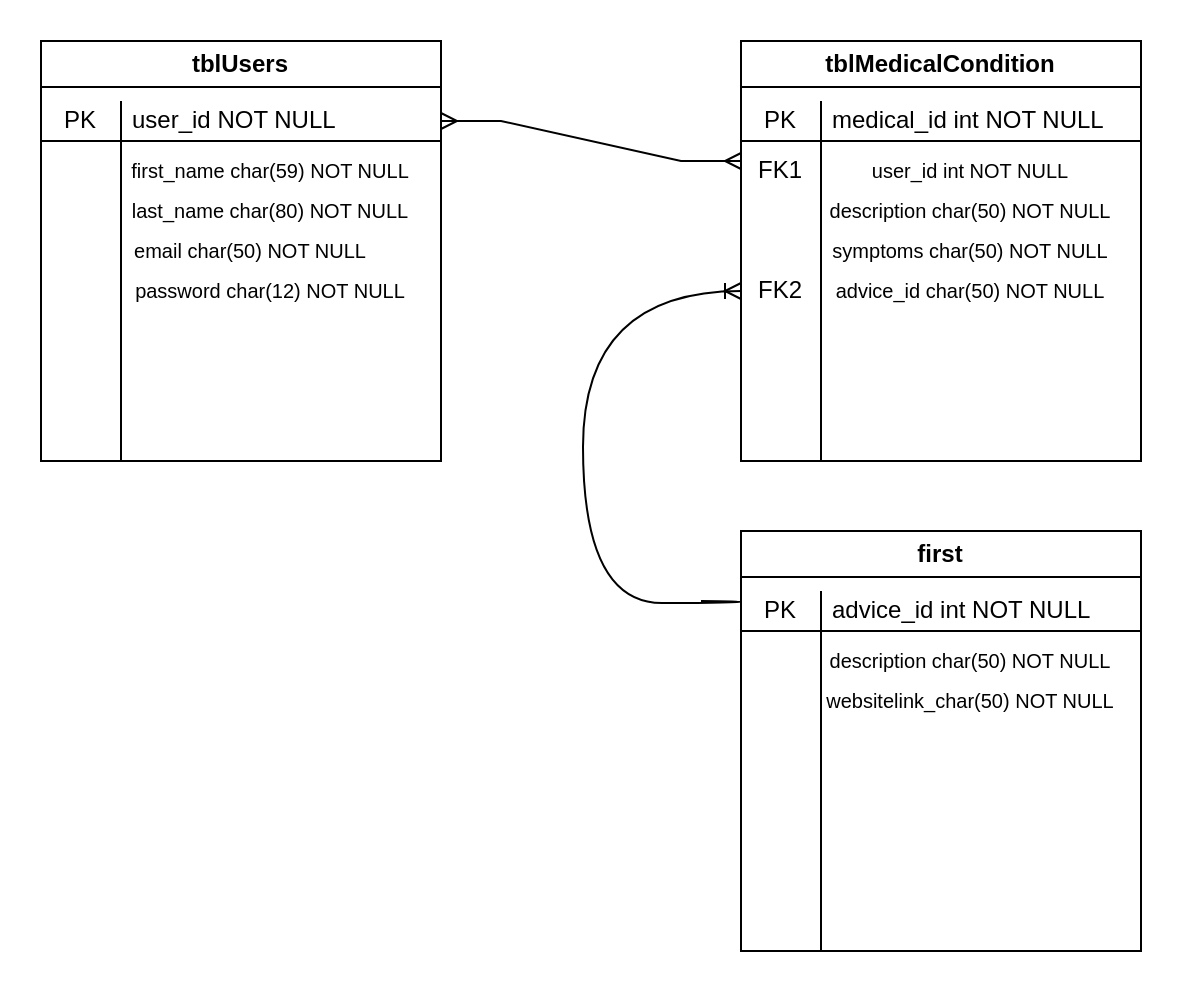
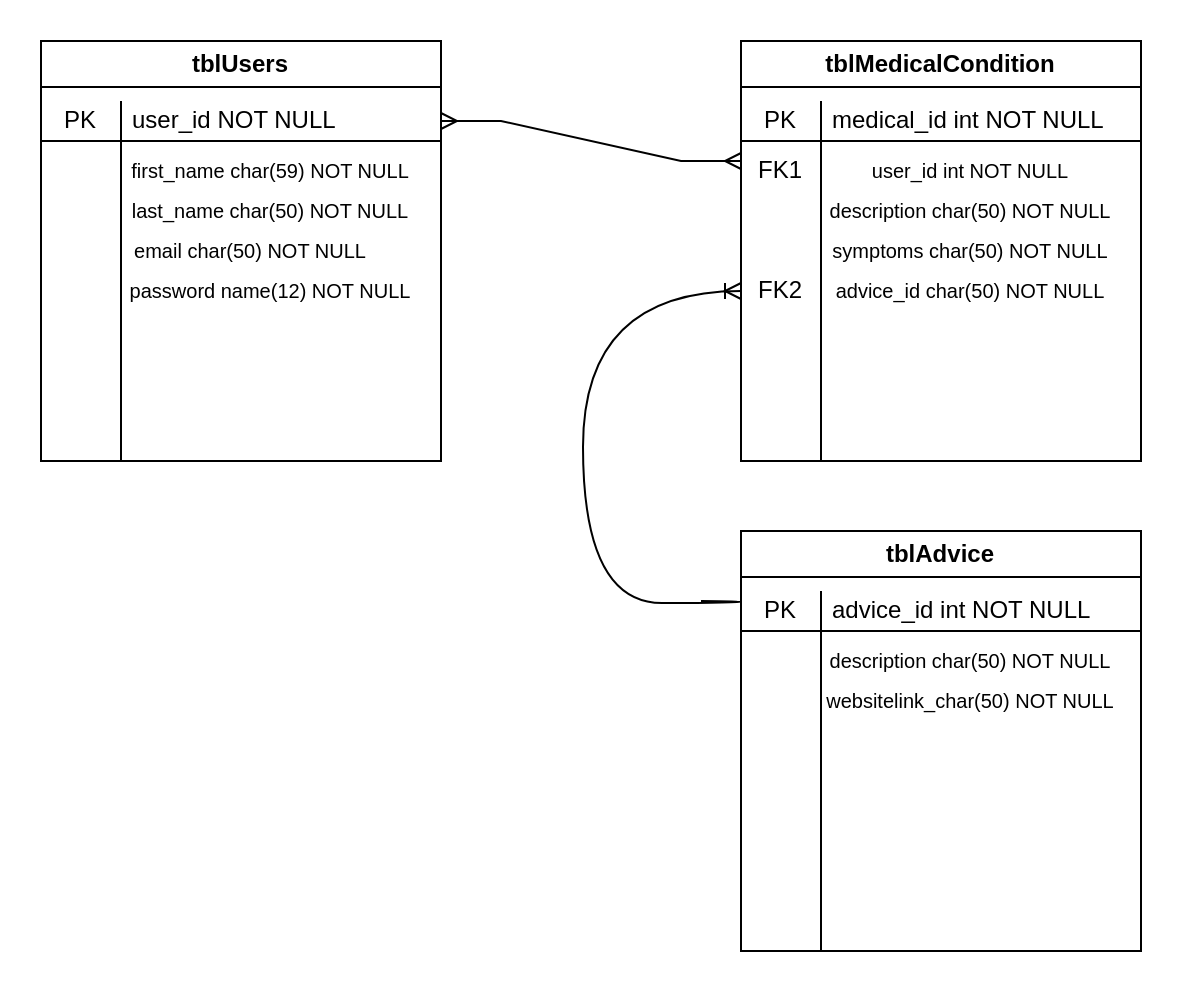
node "last_name char(80) NOT NULL": label "last_name char(80) NOT NULL" -> "last_name char(50) NOT NULL"
node "password char(12) NOT NULL": label "password char(12) NOT NULL" -> "password name(12) NOT NULL"
node "first": label "first" -> "tblAdvice"
